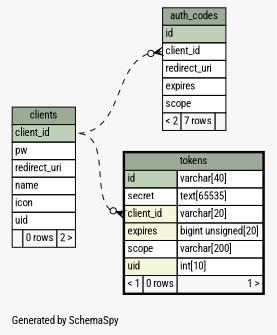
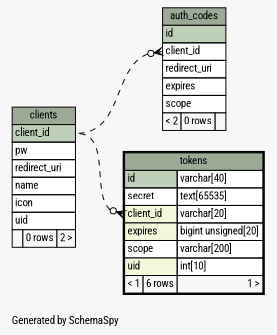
node "auth_codes": text "7 rows" -> "0 rows"
node "tokens": text "0 rows" -> "6 rows"
